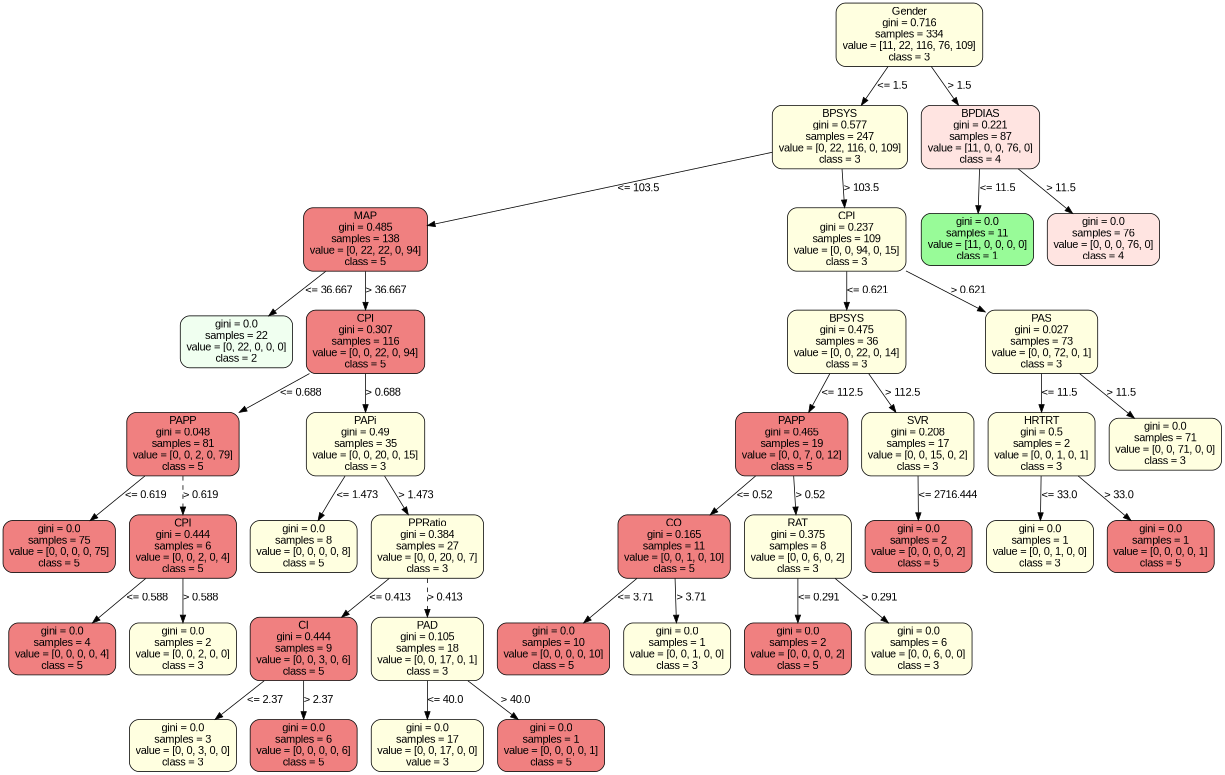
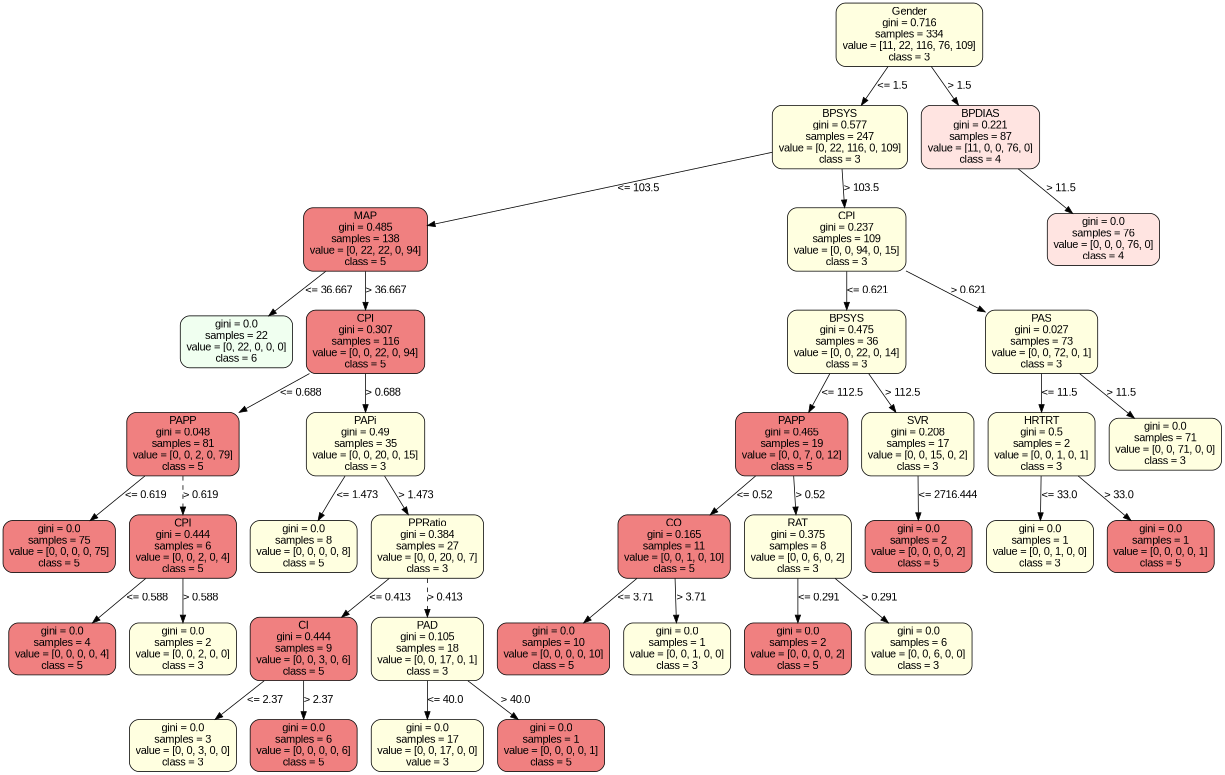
node "gini = 0.0 samples = 11 value = [11, 0, 0, 0, 0] class = 1": removed
node "gini = 0.0 samples = 22 value = [0, 22, 0, 0, 0] class = 2": label "gini = 0.0 samples = 22 value = [0, 22, 0, 0, 0] class = 2" -> "gini = 0.0 samples = 22 value = [0, 22, 0, 0, 0] class = 6"
